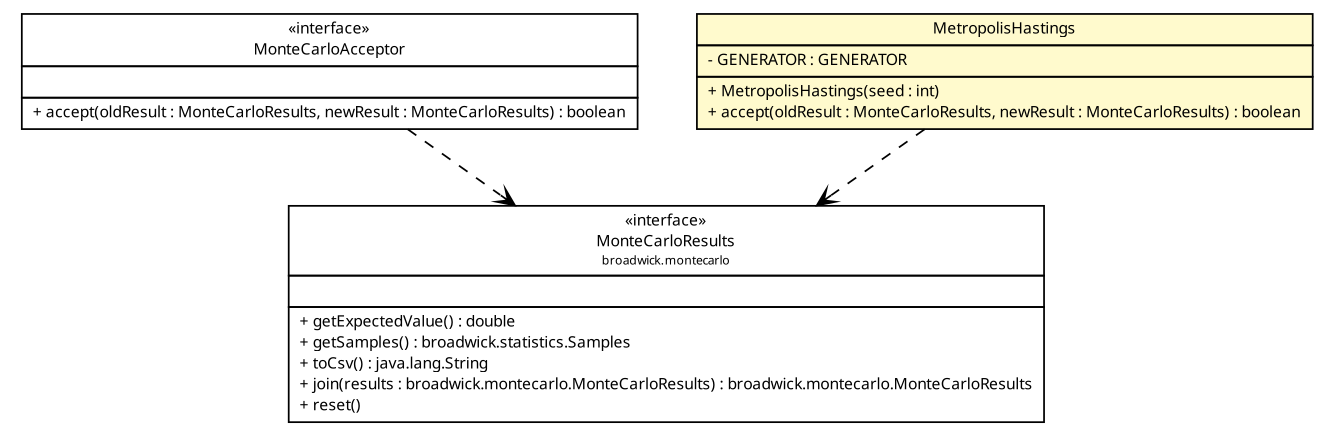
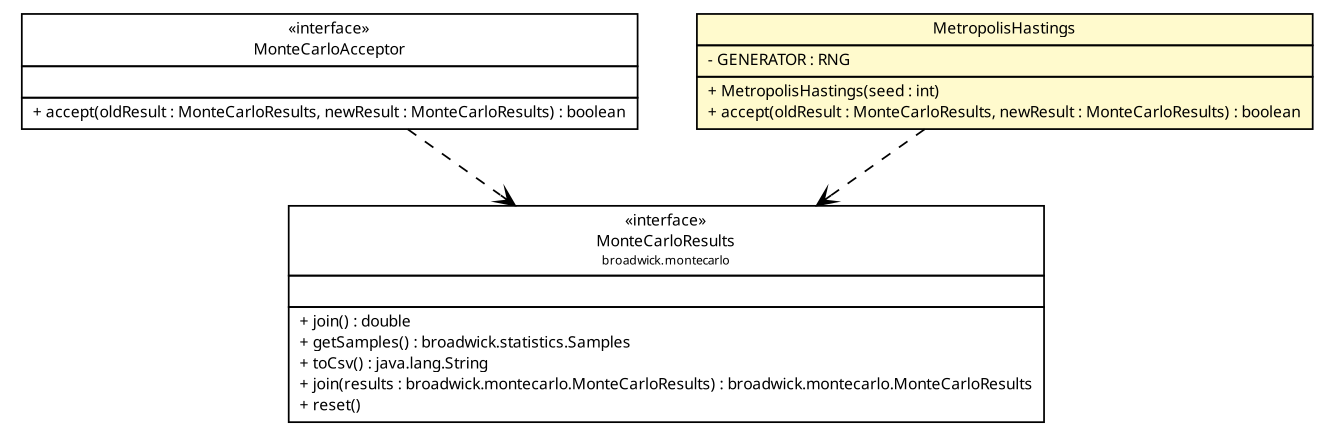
node "MetropolisHastings": text "- GENERATOR : GENERATOR" -> "- GENERATOR : RNG"
node "MonteCarloResults": text "+ getExpectedValue() : double" -> "+ join() : double"
